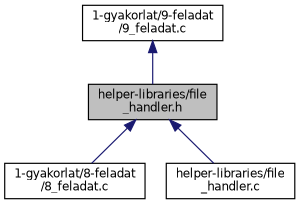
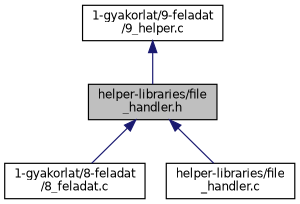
node "1-gyakorlat/9-feladat /9_feladat.c": label "1-gyakorlat/9-feladat /9_feladat.c" -> "1-gyakorlat/9-feladat /9_helper.c"
